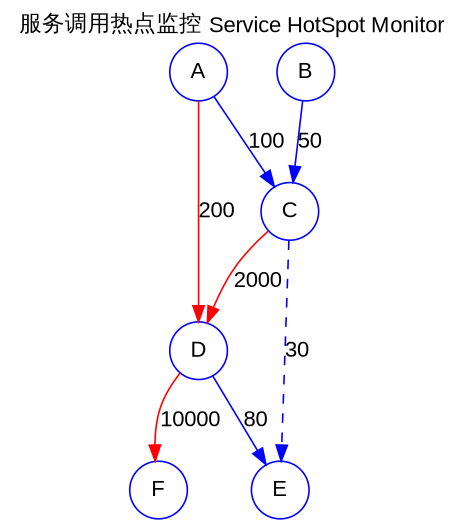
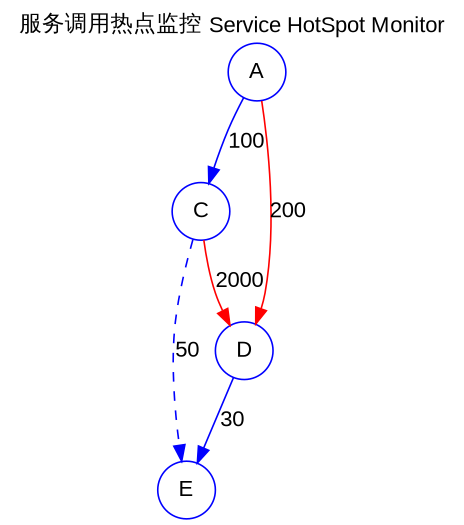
node "B": removed
edge "C" -> "E": label "30" -> "50"
edge "D" -> "E": label "80" -> "30"
node "F": removed
